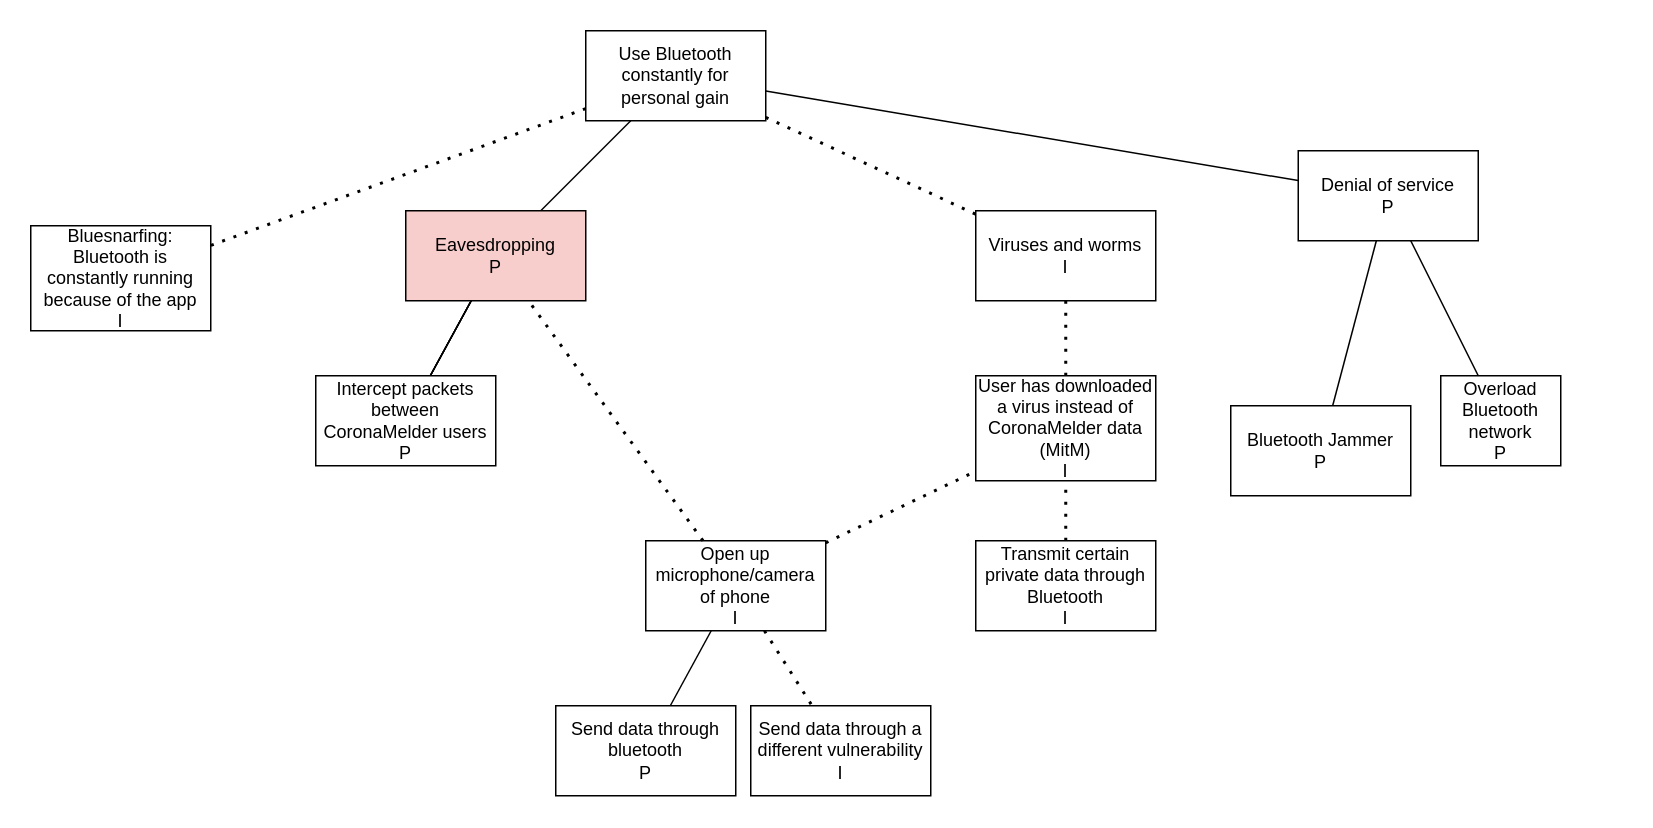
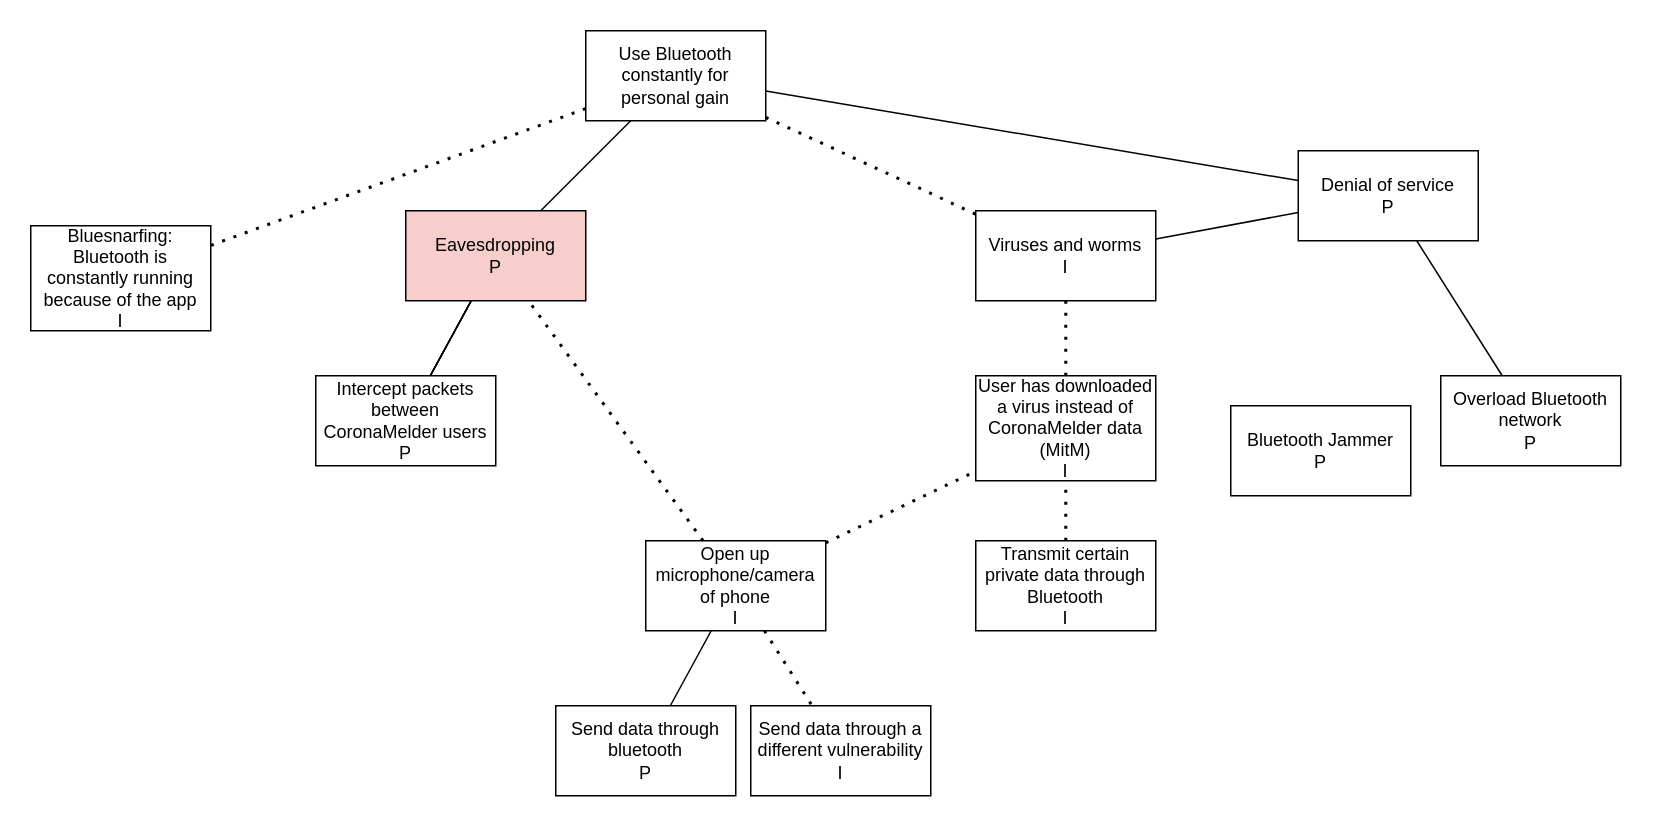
edge "Denial of service P" -- "Bluetooth Jammer P": now "Denial of service P" -- "Viruses and worms I"
node "Overload Bluetooth network P": size 120x90 -> 180x90
